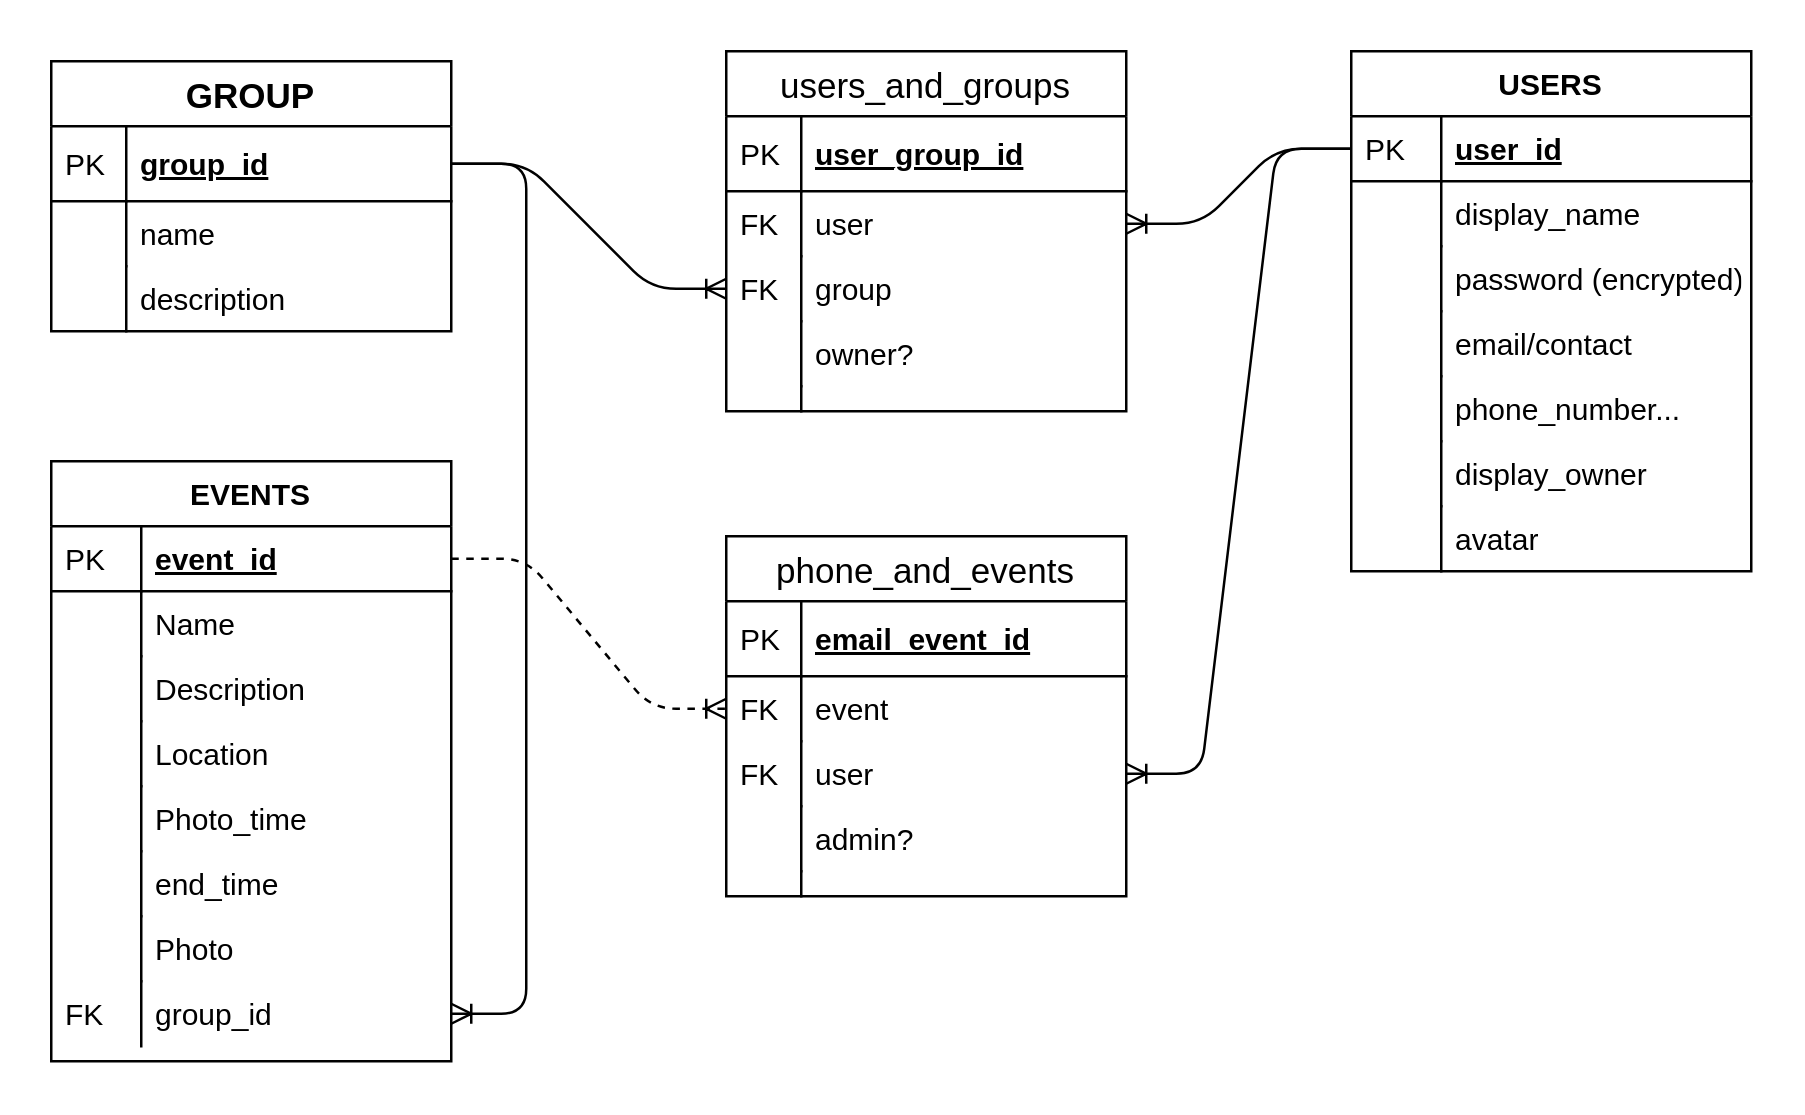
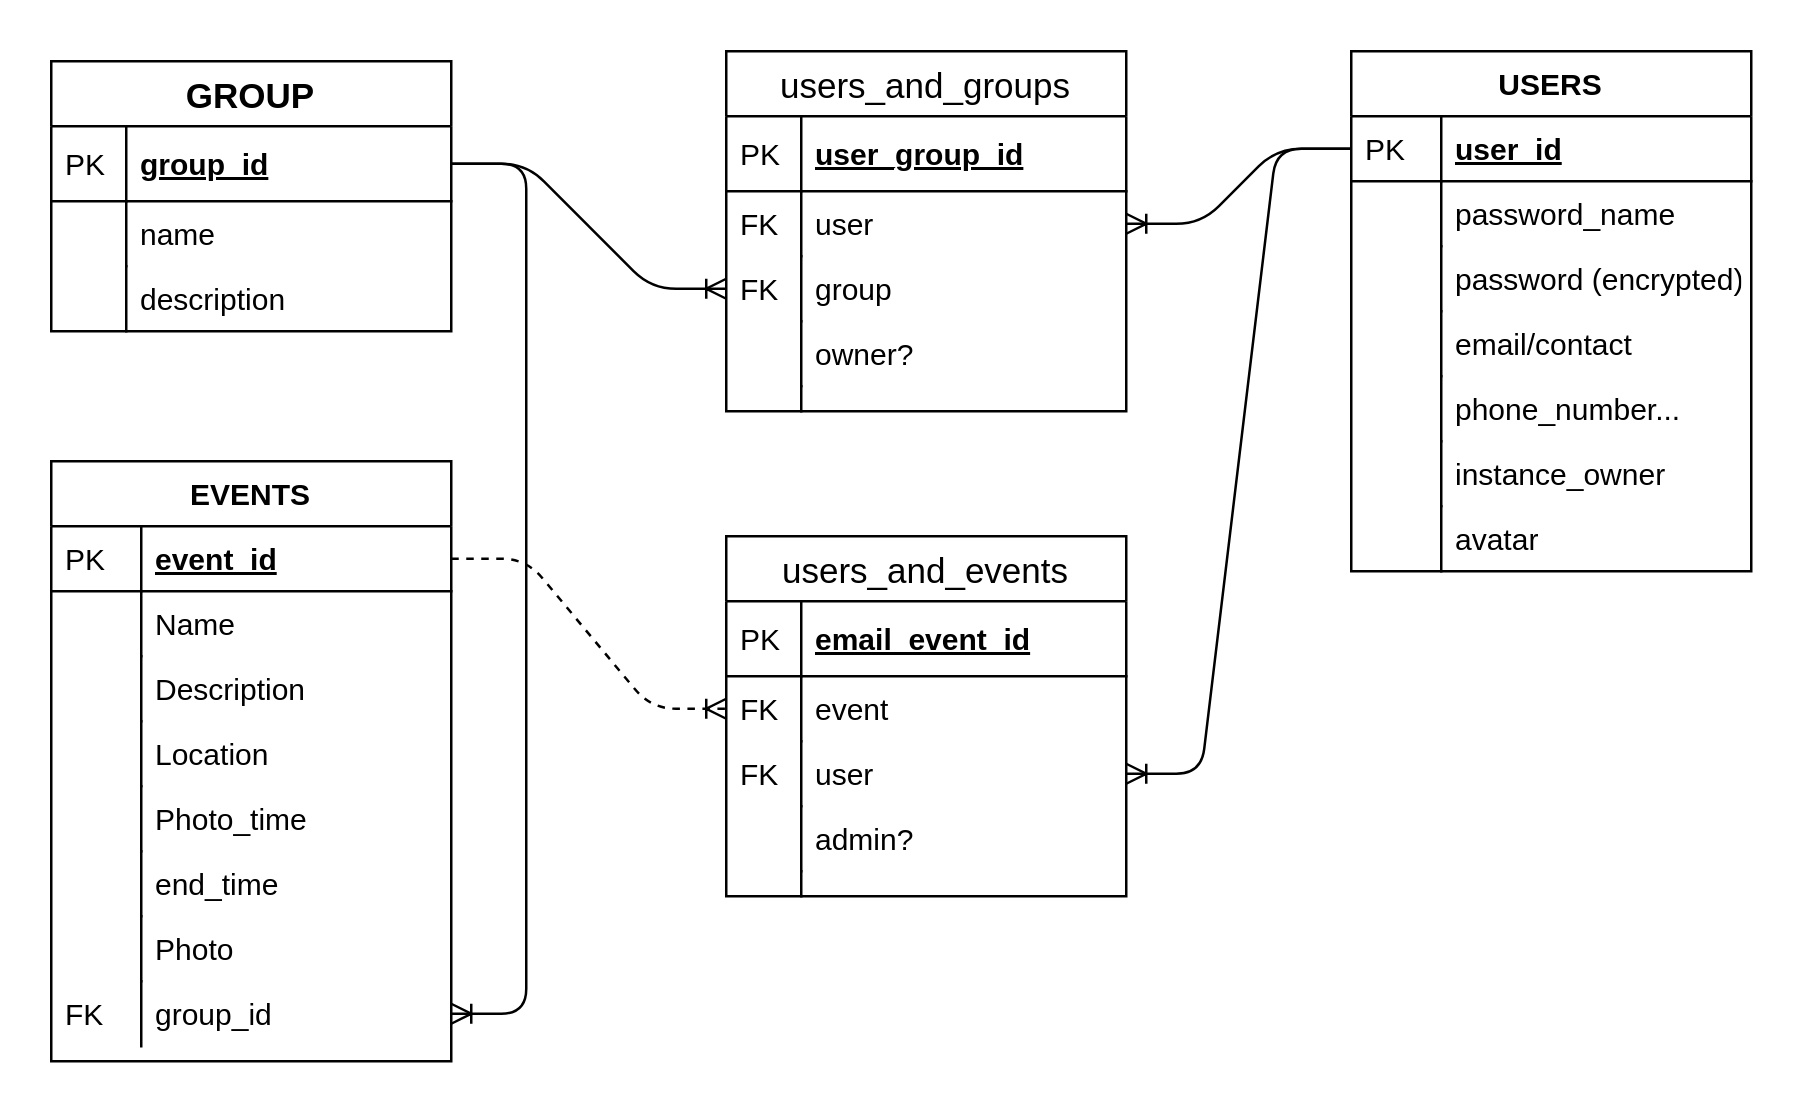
node "display_name": label "display_name" -> "password_name"
node "display_owner": label "display_owner" -> "instance_owner"
node "phone_and_events": label "phone_and_events" -> "users_and_events"
